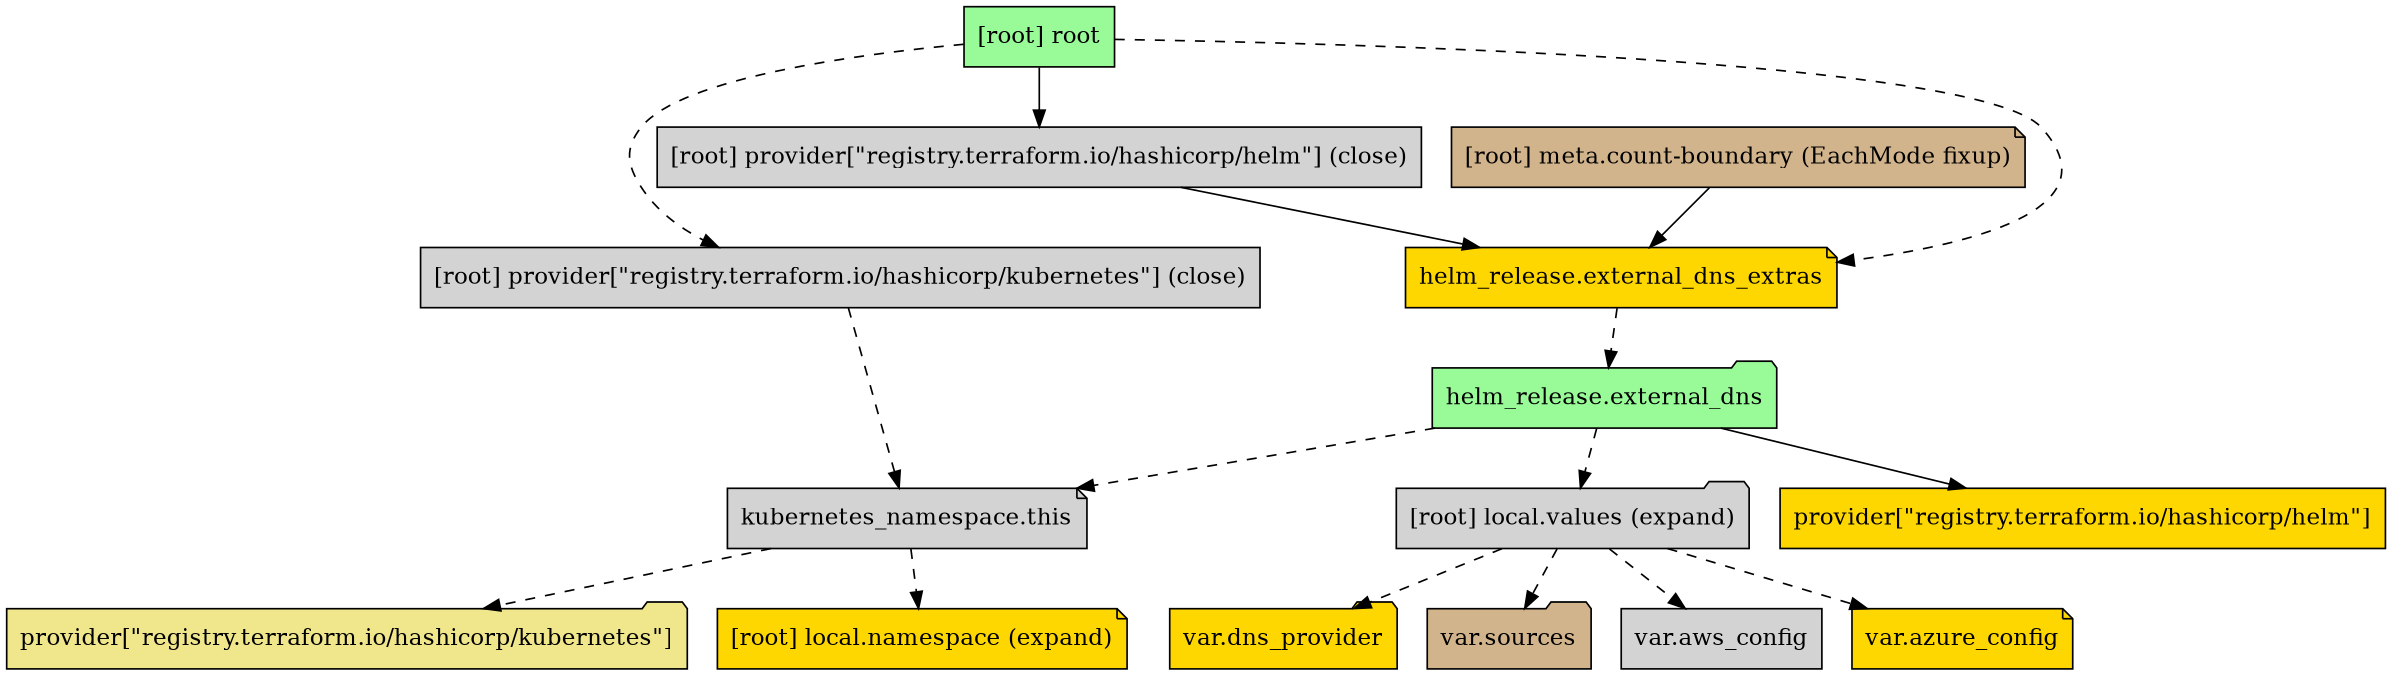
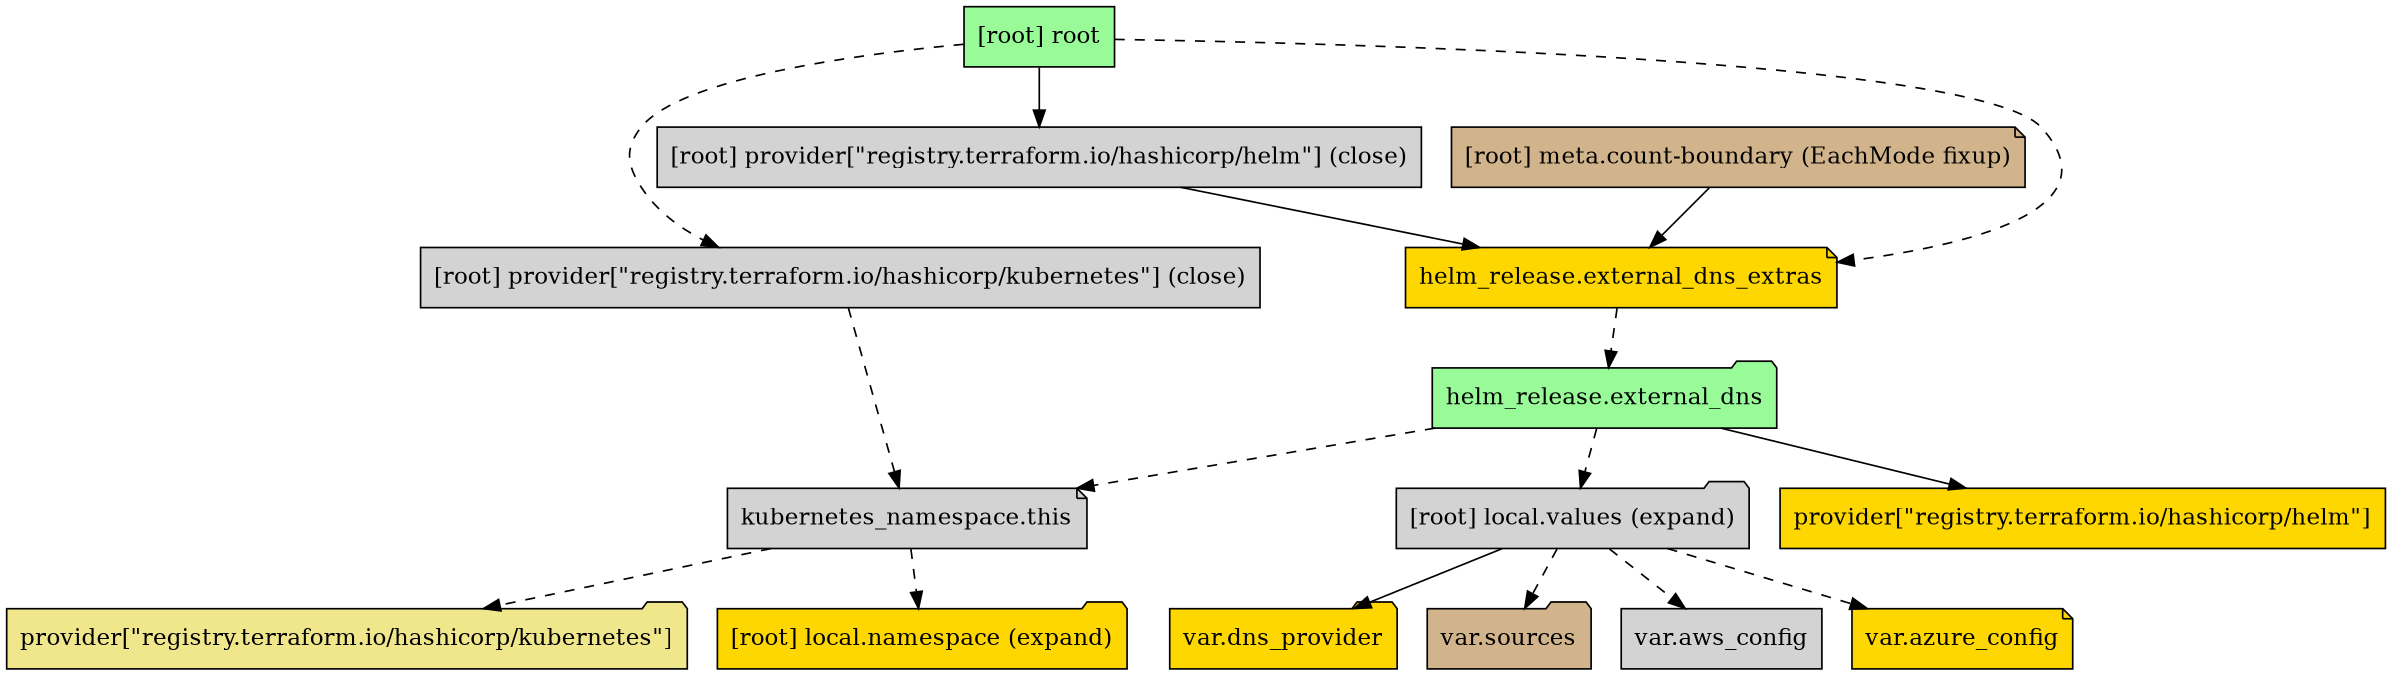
edge "[root] local.values (expand)" -> "var.dns_provider": style dashed -> solid
node "[root] local.namespace (expand)": shape note -> folder
